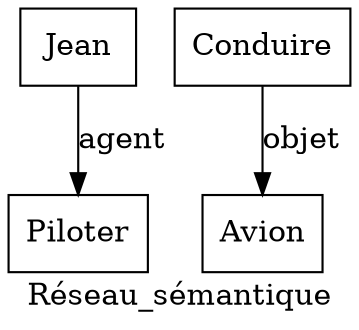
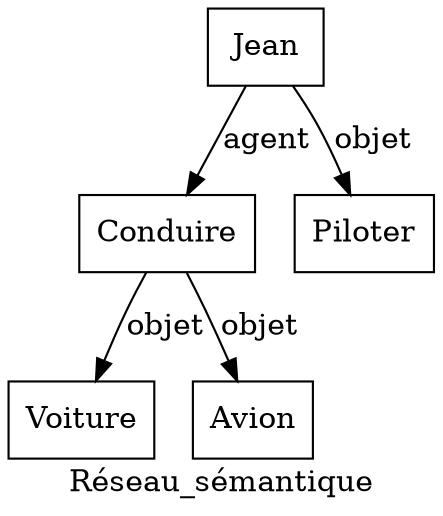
edge "Jean" -> "Conduire": added, label "agent"
edge "Jean" -> "Piloter": label "agent" -> "objet"
node "Voiture": added
